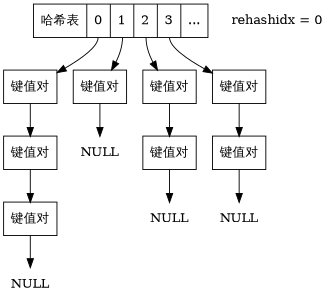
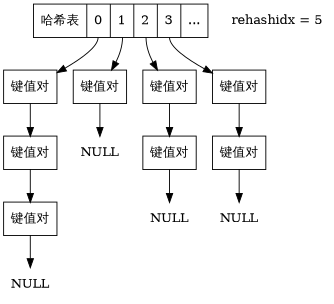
node "rehashidx = 0": label "rehashidx = 0" -> "rehashidx = 5"
